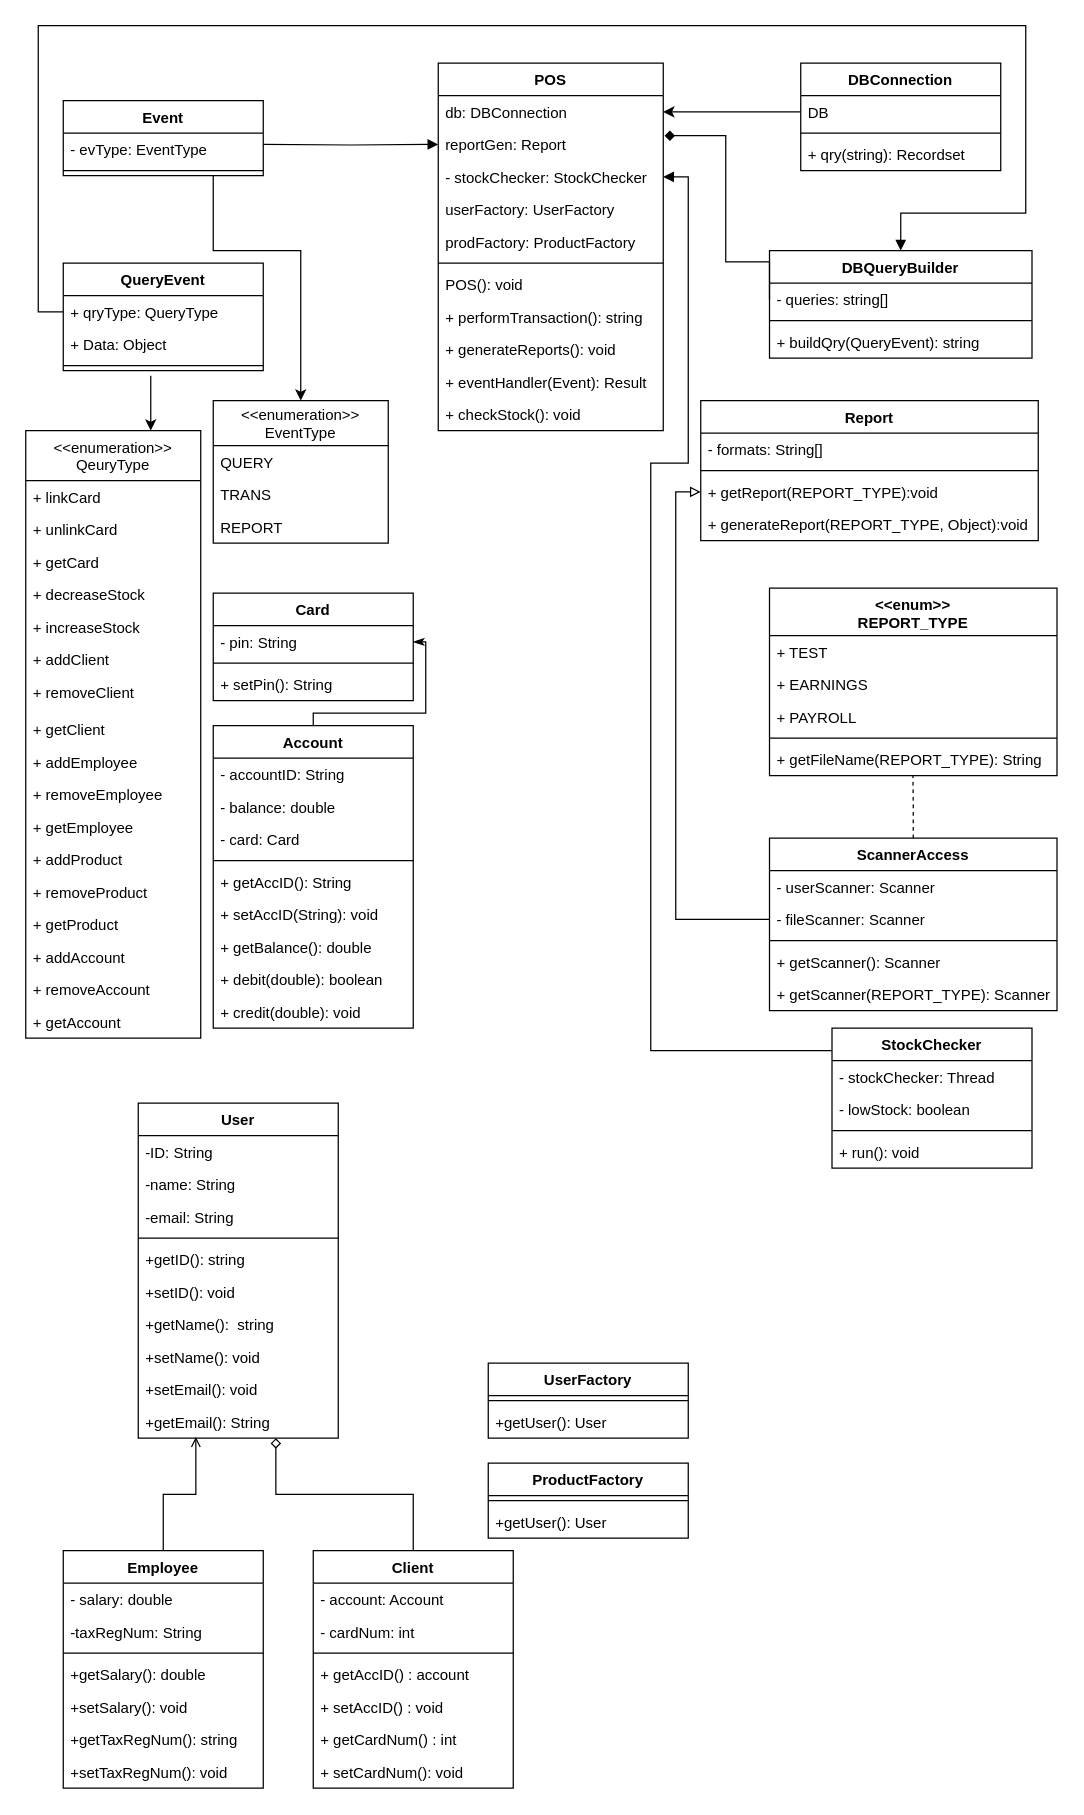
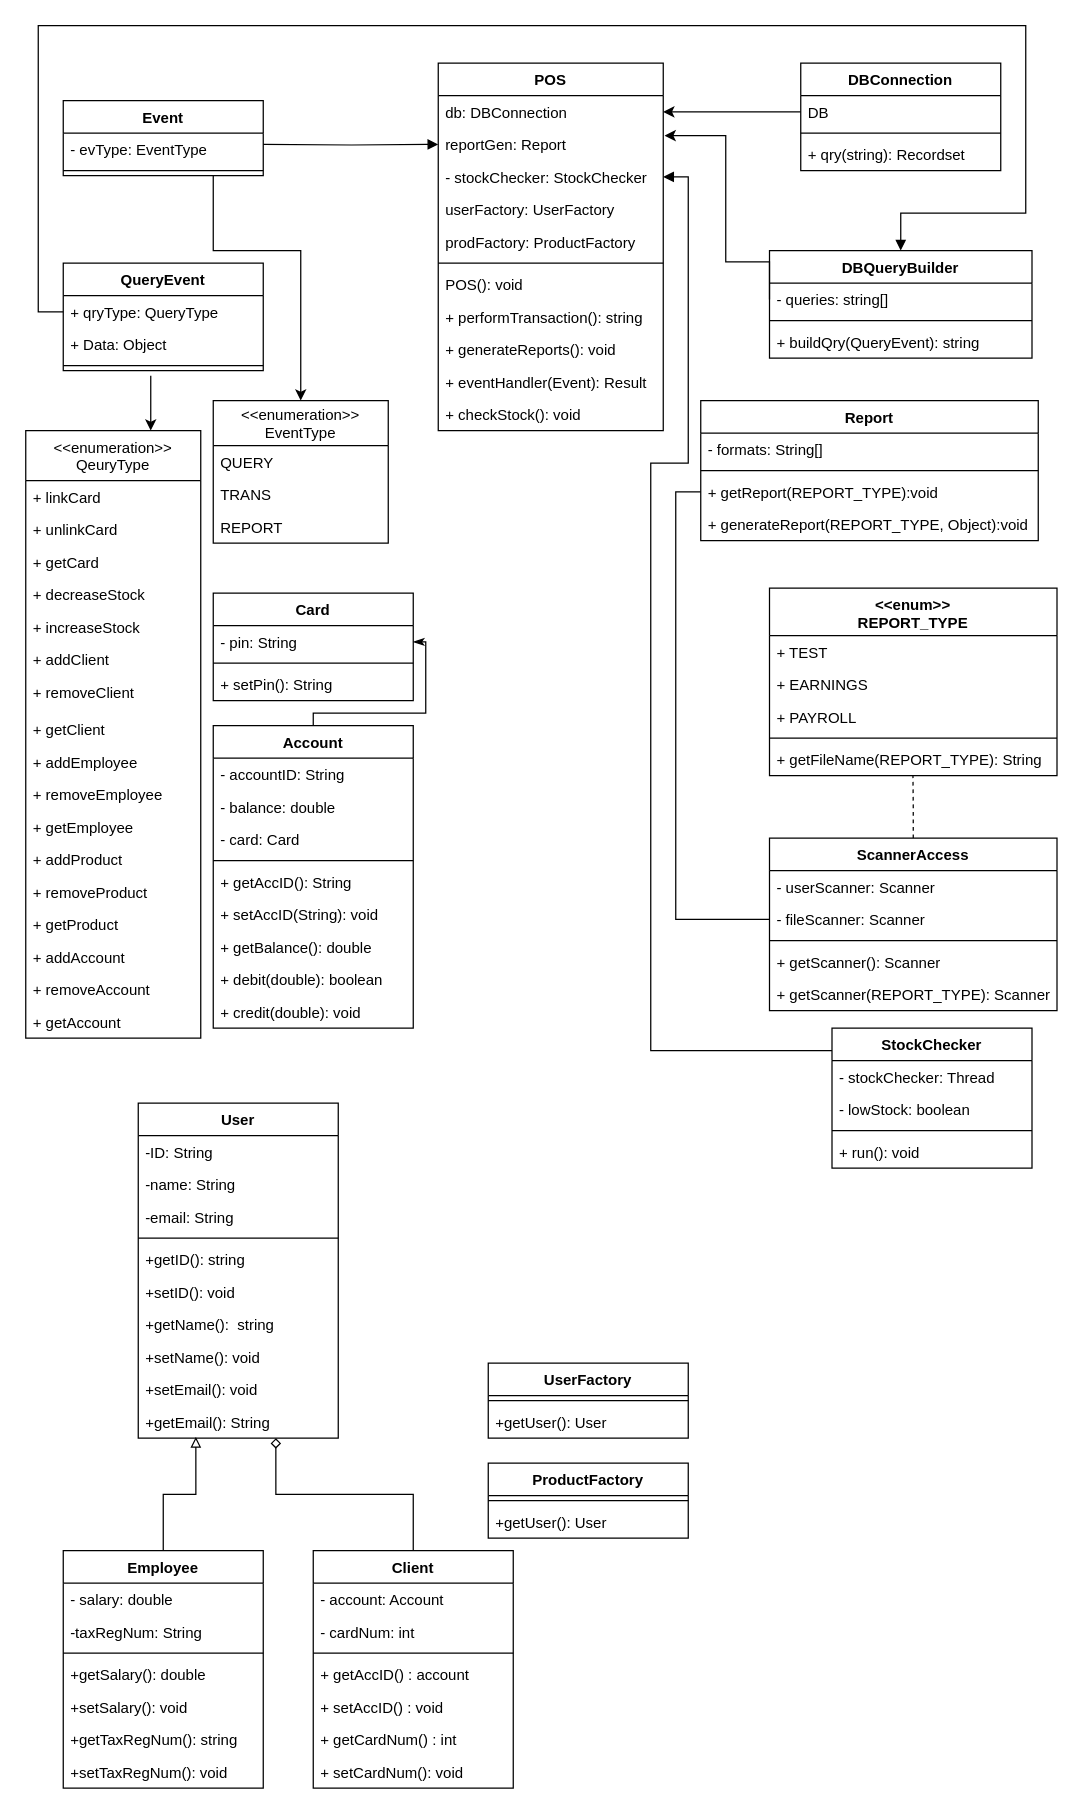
edge "- queries: string[]" -> "reportGen: Report": arrowhead diamond -> classic
edge "- fileScanner: Scanner" -> "+ getReport(REPORT_TYPE):void": arrowhead block -> none
edge "Employee" -> "+getEmail(): String": arrowhead open -> block
